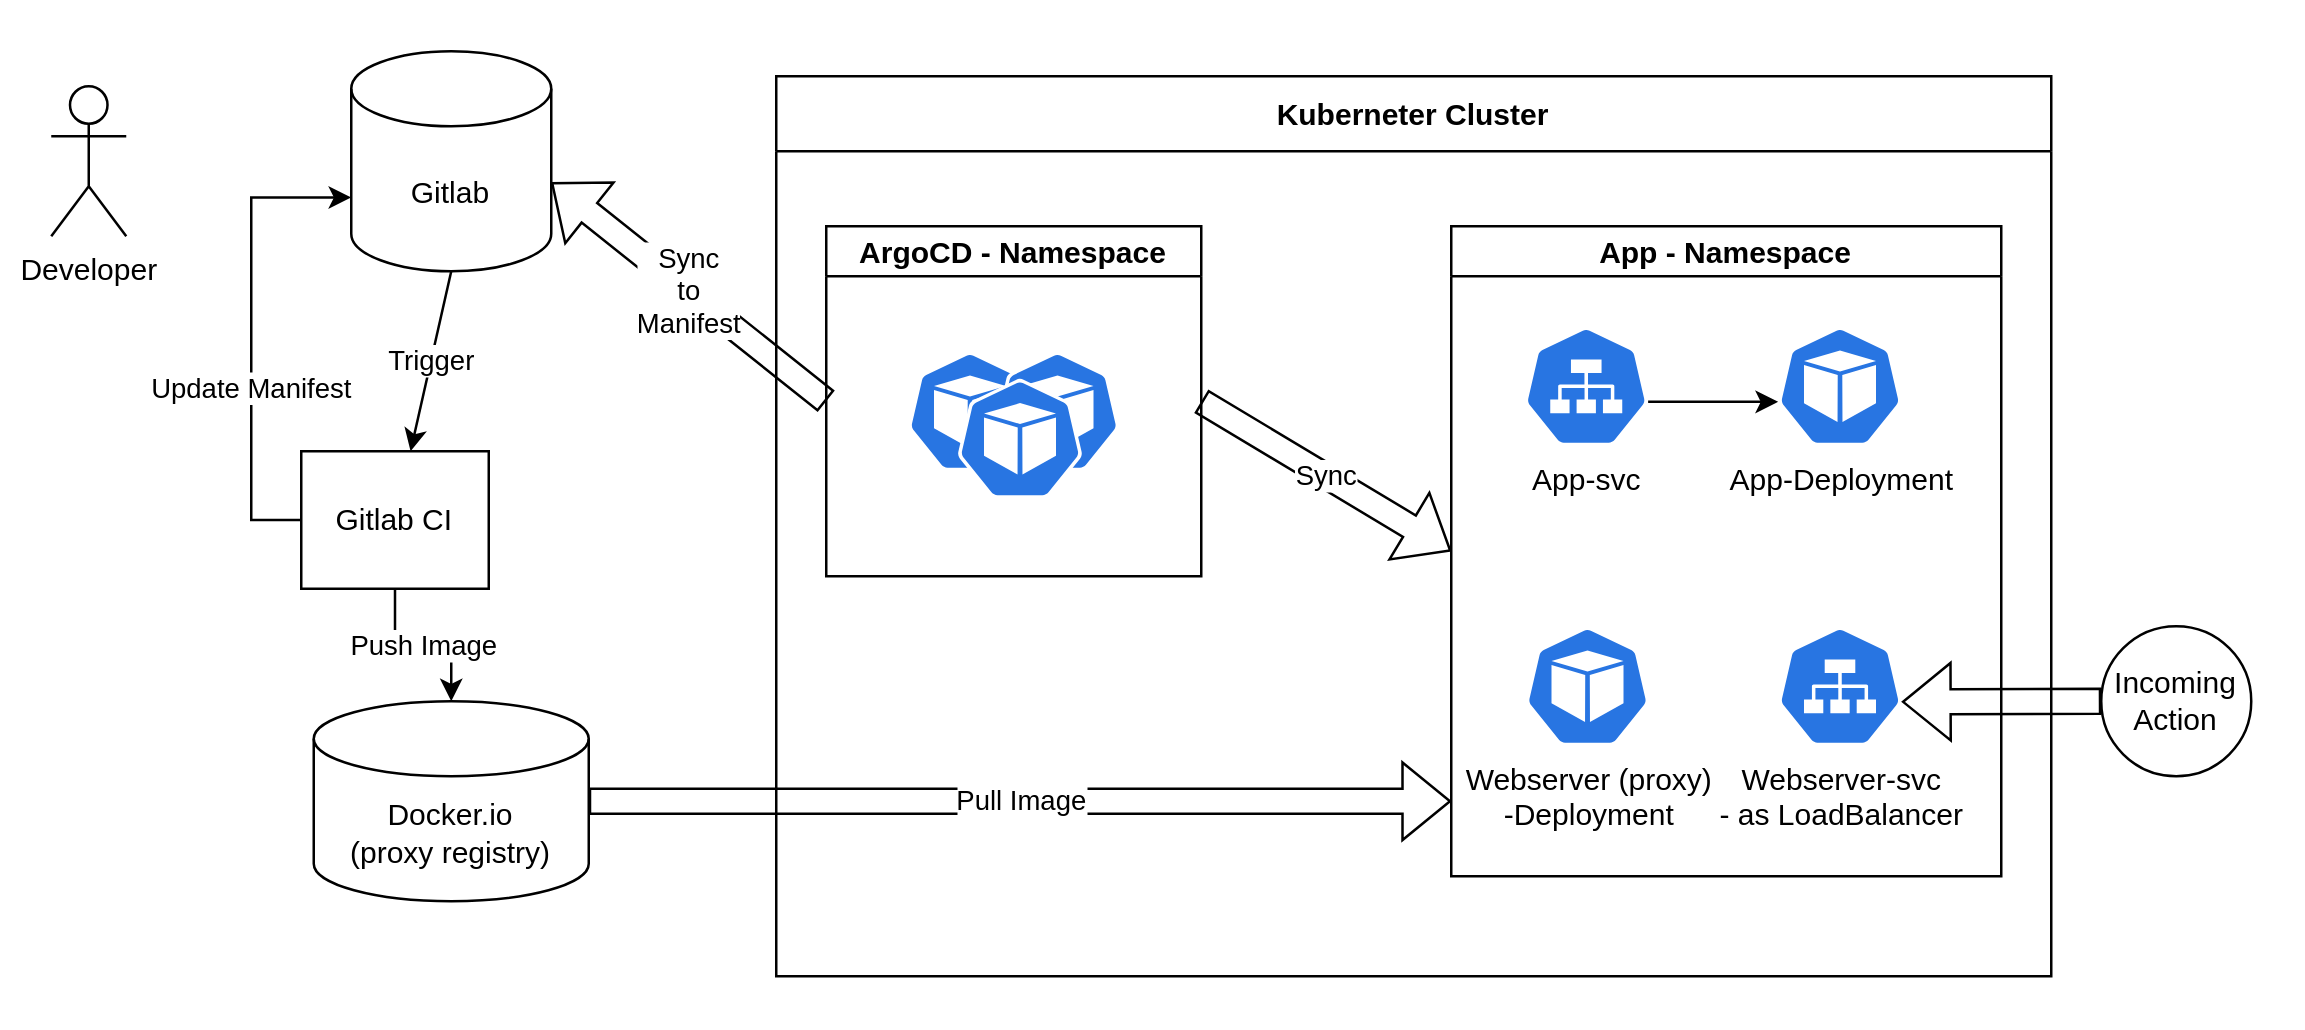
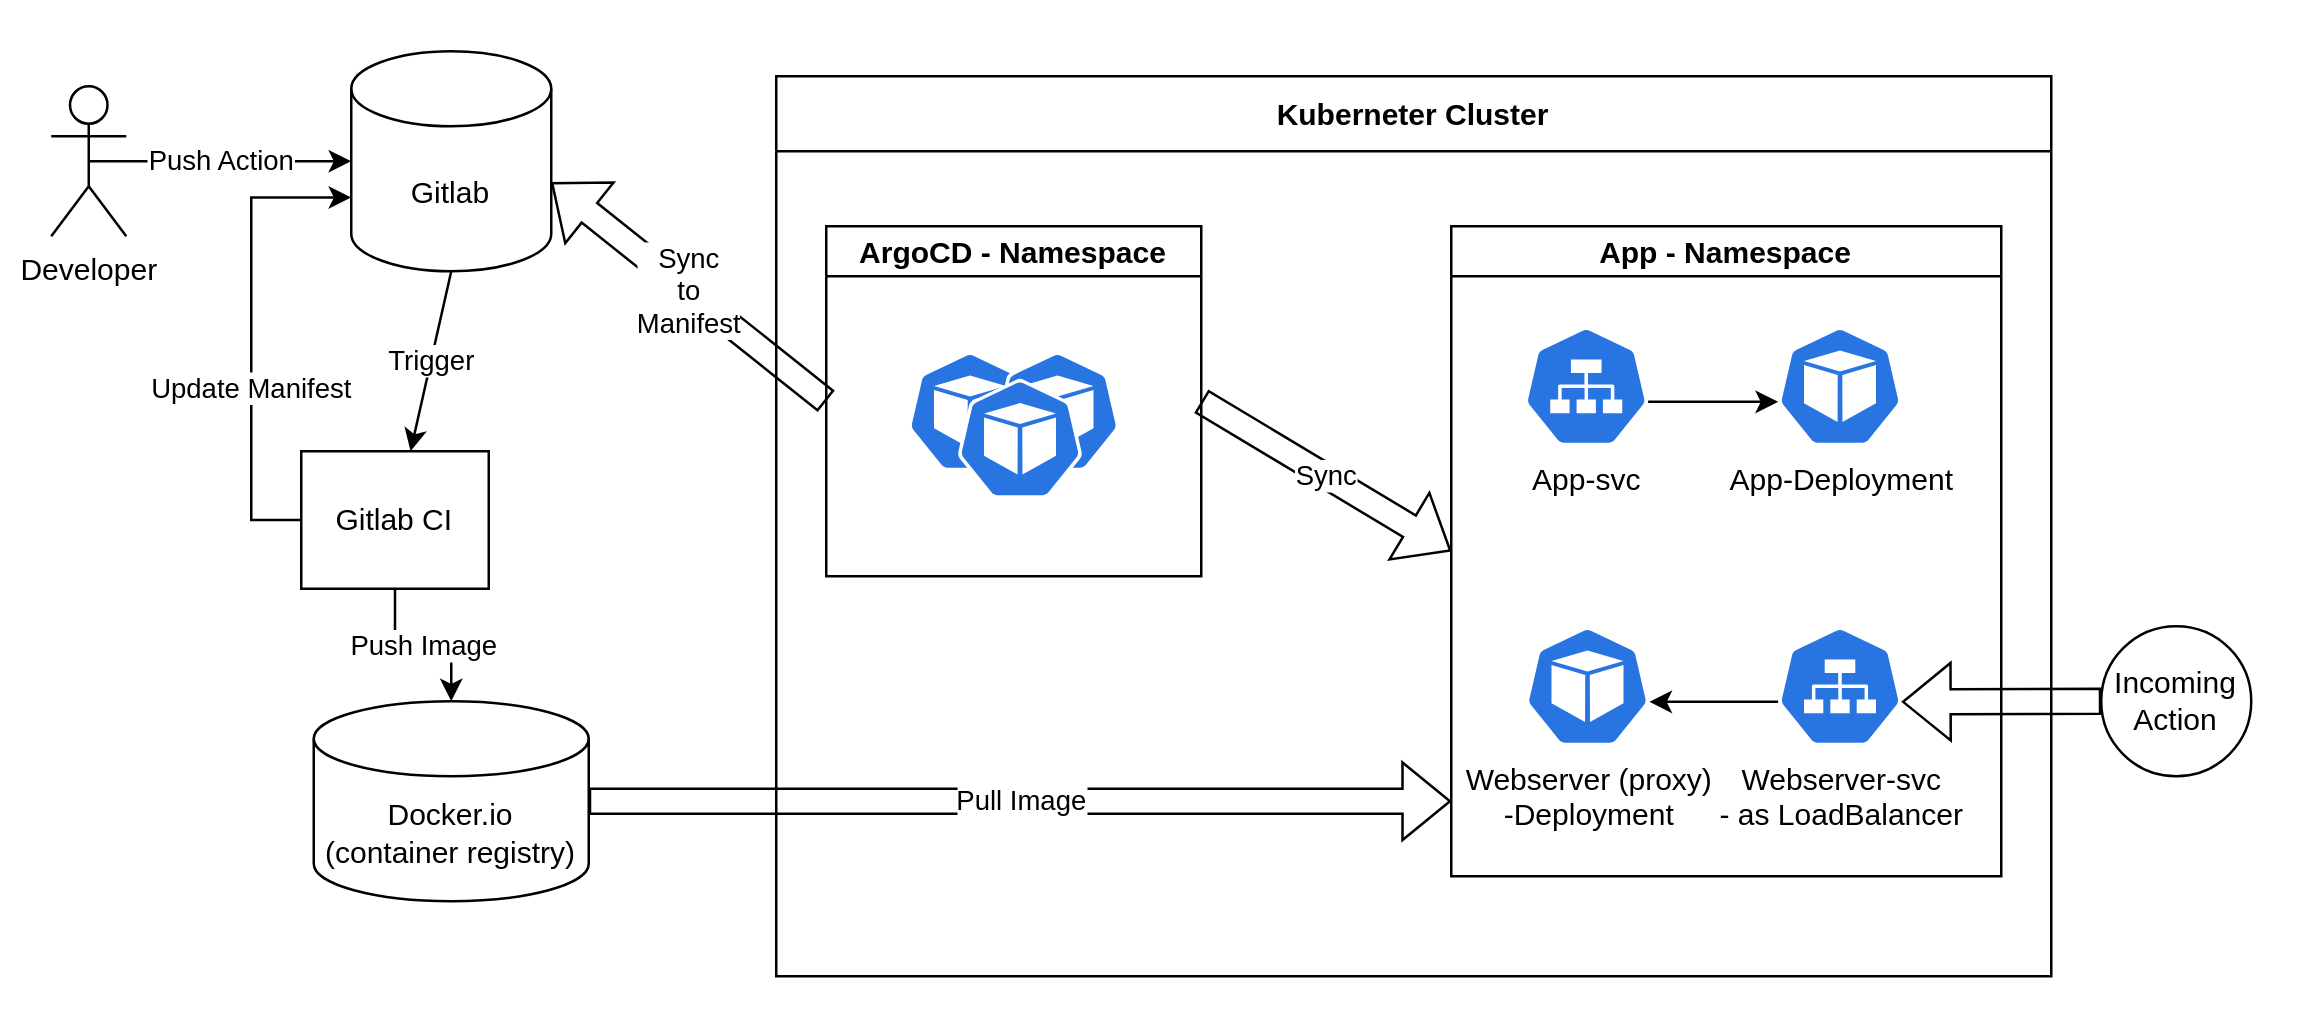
edge "Developer" -> "Gitlab": added, label "Push Action"
edge "Webserver-svc - as LoadBalancer" -> "Webserver (proxy) -Deployment": added
node "Docker.io (proxy registry)": label "Docker.io (proxy registry)" -> "Docker.io (container registry)"
